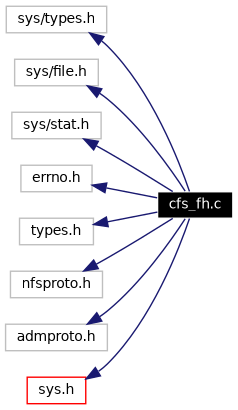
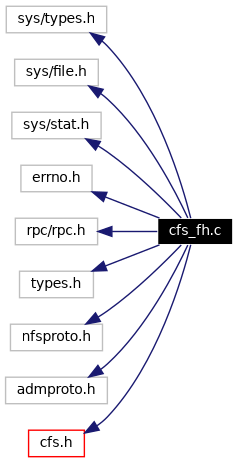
node "rpc/rpc.h": added
node "sys.h": label "sys.h" -> "cfs.h"
